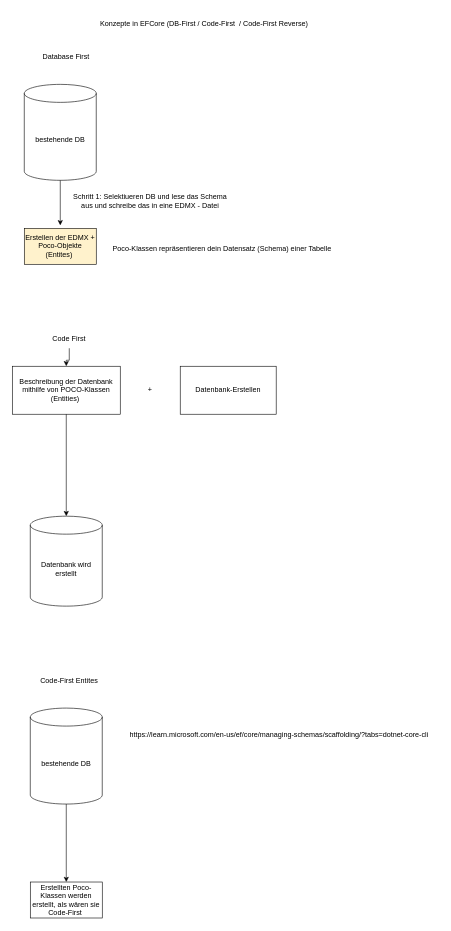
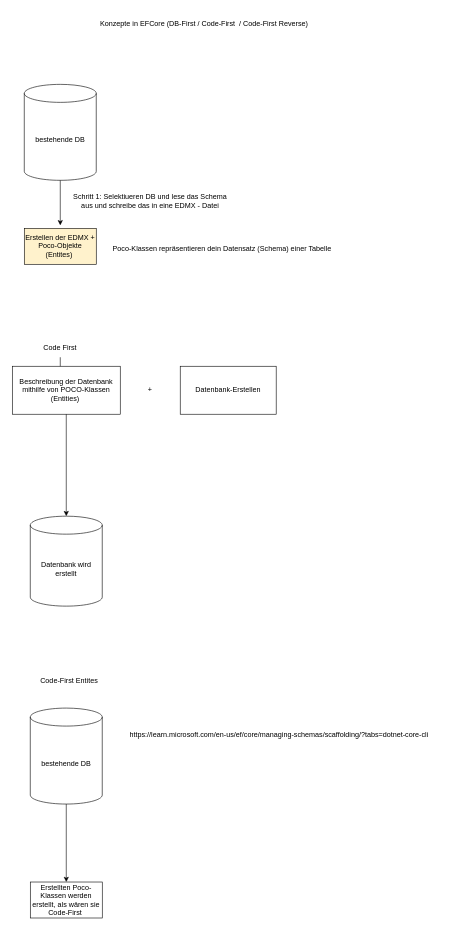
node "Database First": removed
node "Code First": moved (69, 339) -> (60, 348)
